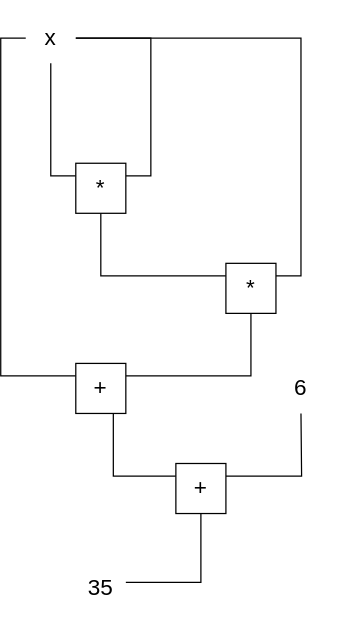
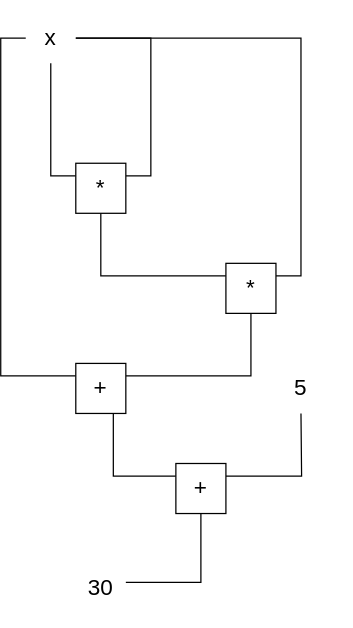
node "6": label "6" -> "5"
node "35": label "35" -> "30"
